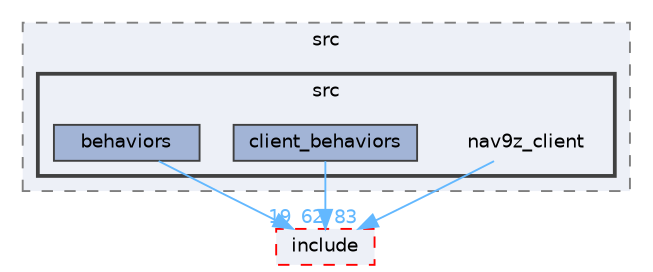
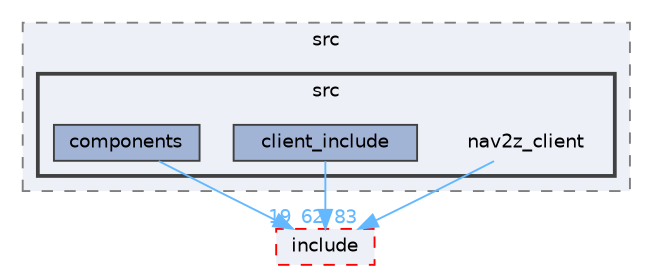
node "behaviors": label "behaviors" -> "components"
node "client_behaviors": label "client_behaviors" -> "client_include"
node "nav9z_client": label "nav9z_client" -> "nav2z_client"
